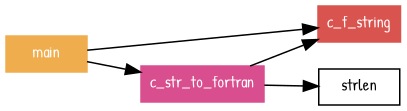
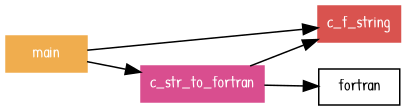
node "strlen": label "strlen" -> "fortran"
